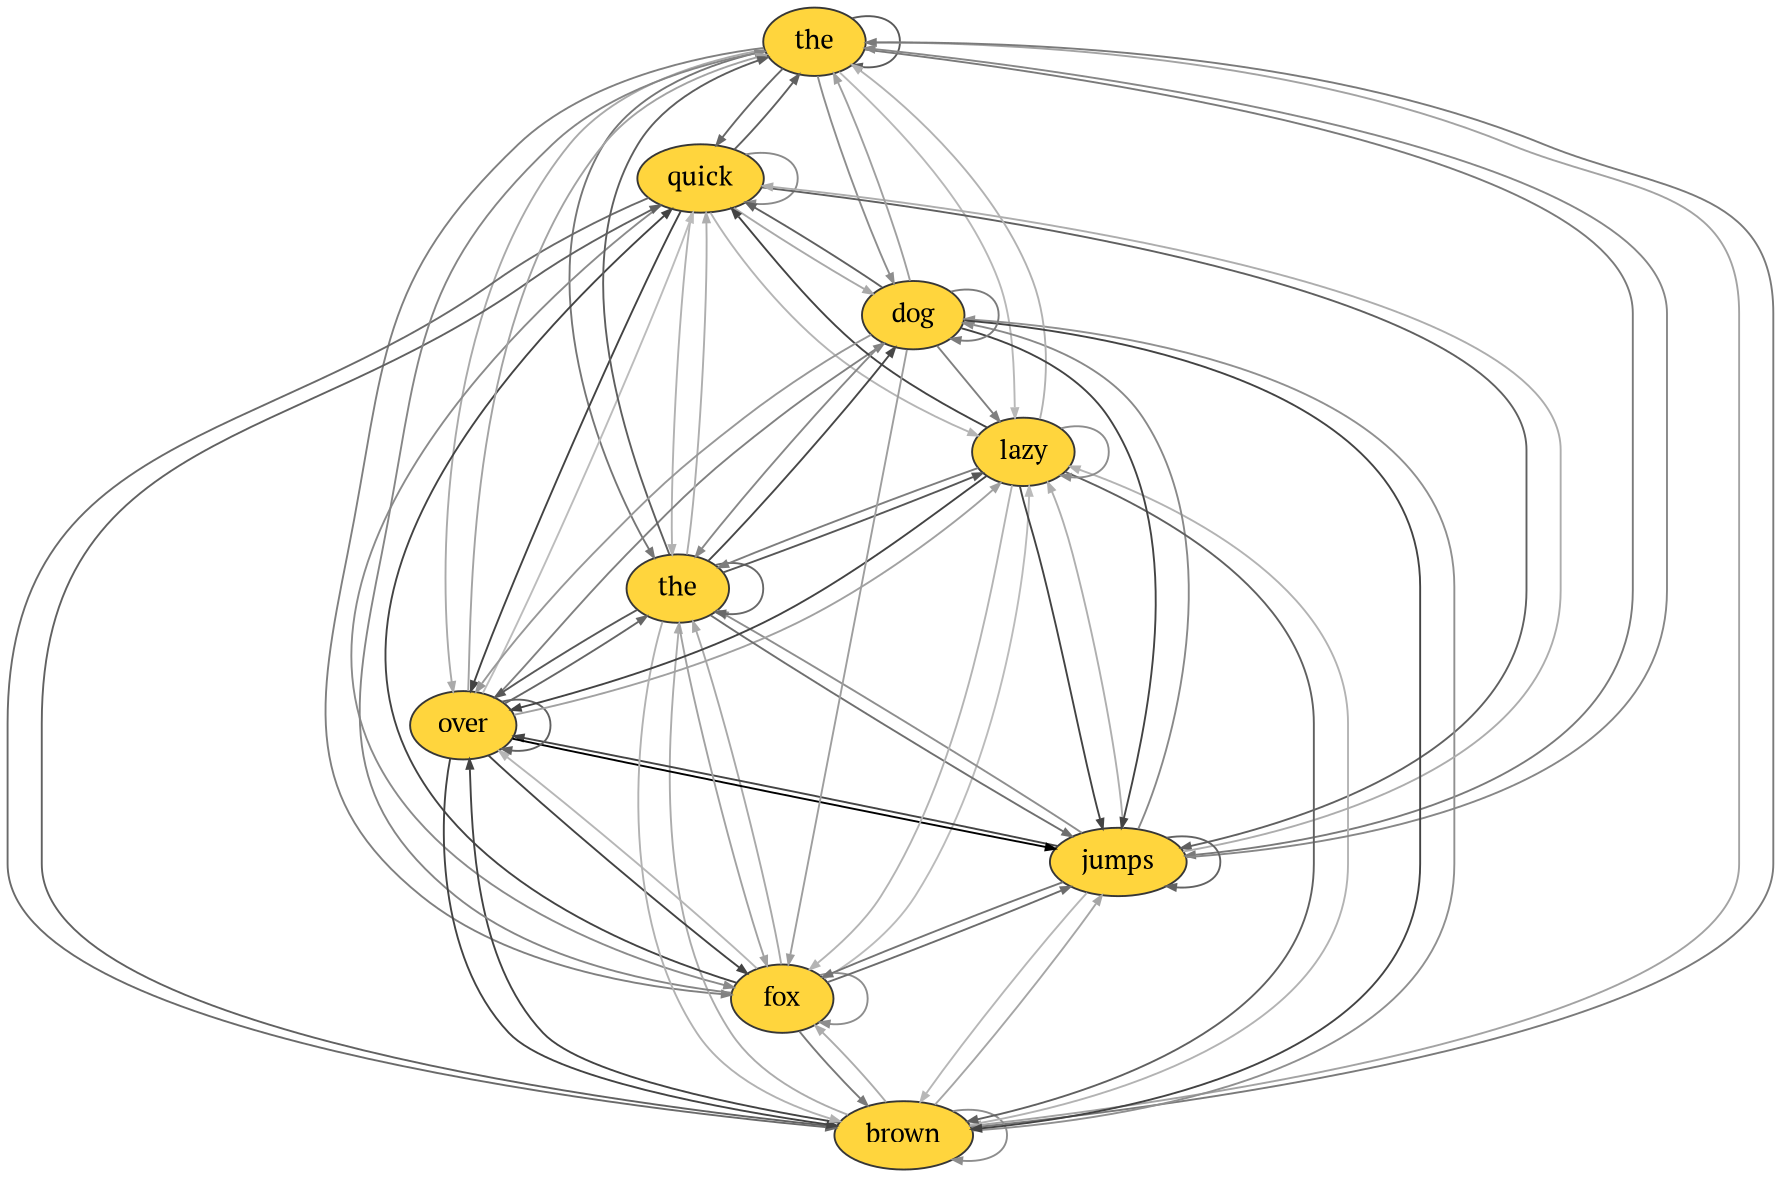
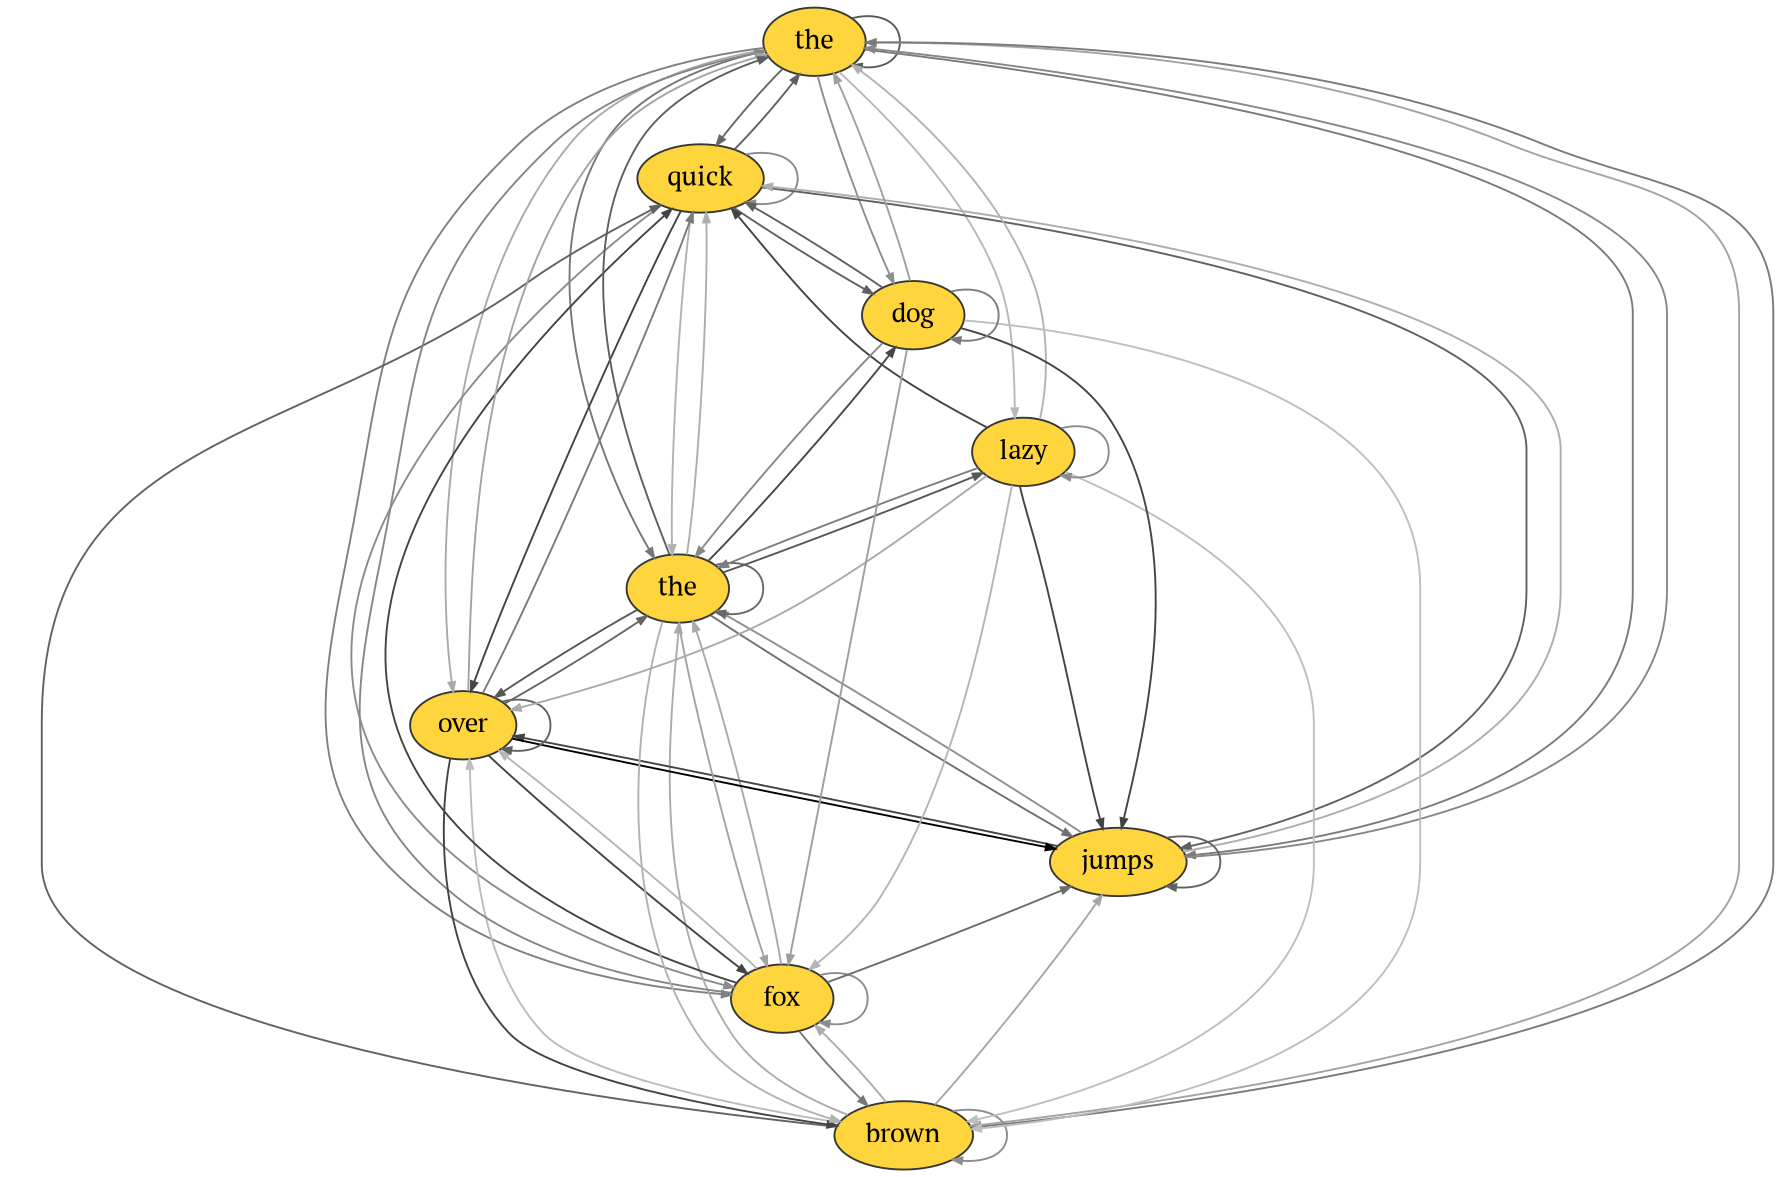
edge "quick" -> "dog": color #a9a9a9 -> #606060
edge "quick" -> "lazy": removed
edge "dog" -> "lazy": removed
edge "over" -> "quick": color #bcbcbc -> #7a7a7a
edge "over" -> "dog": removed
edge "dog" -> "over": removed
edge "jumps" -> "dog": removed
edge "lazy" -> "over": color #434343 -> #aaaaaa
edge "over" -> "lazy": removed
edge "jumps" -> "lazy": removed
edge "brown" -> "dog": removed
edge "dog" -> "brown": color #434343 -> #bebebe
edge "fox" -> "lazy": removed
edge "quick" -> "brown": removed
edge "lazy" -> "brown": color #606060 -> #bebebe
edge "brown" -> "lazy": removed
edge "jumps" -> "fox": removed
edge "jumps" -> "brown": removed
edge "brown" -> "over": color #434343 -> #bcbcbc
